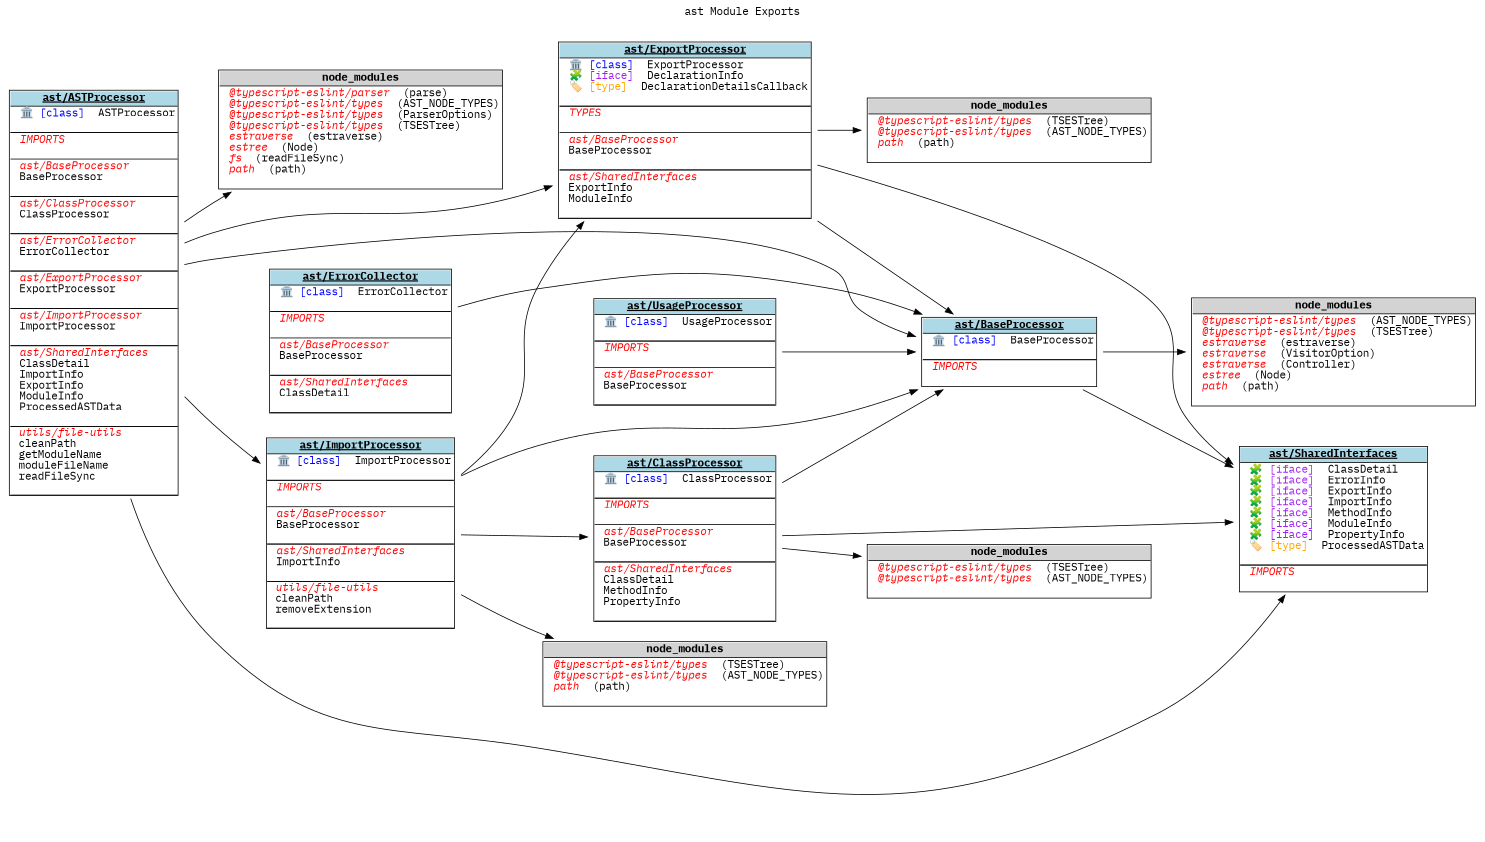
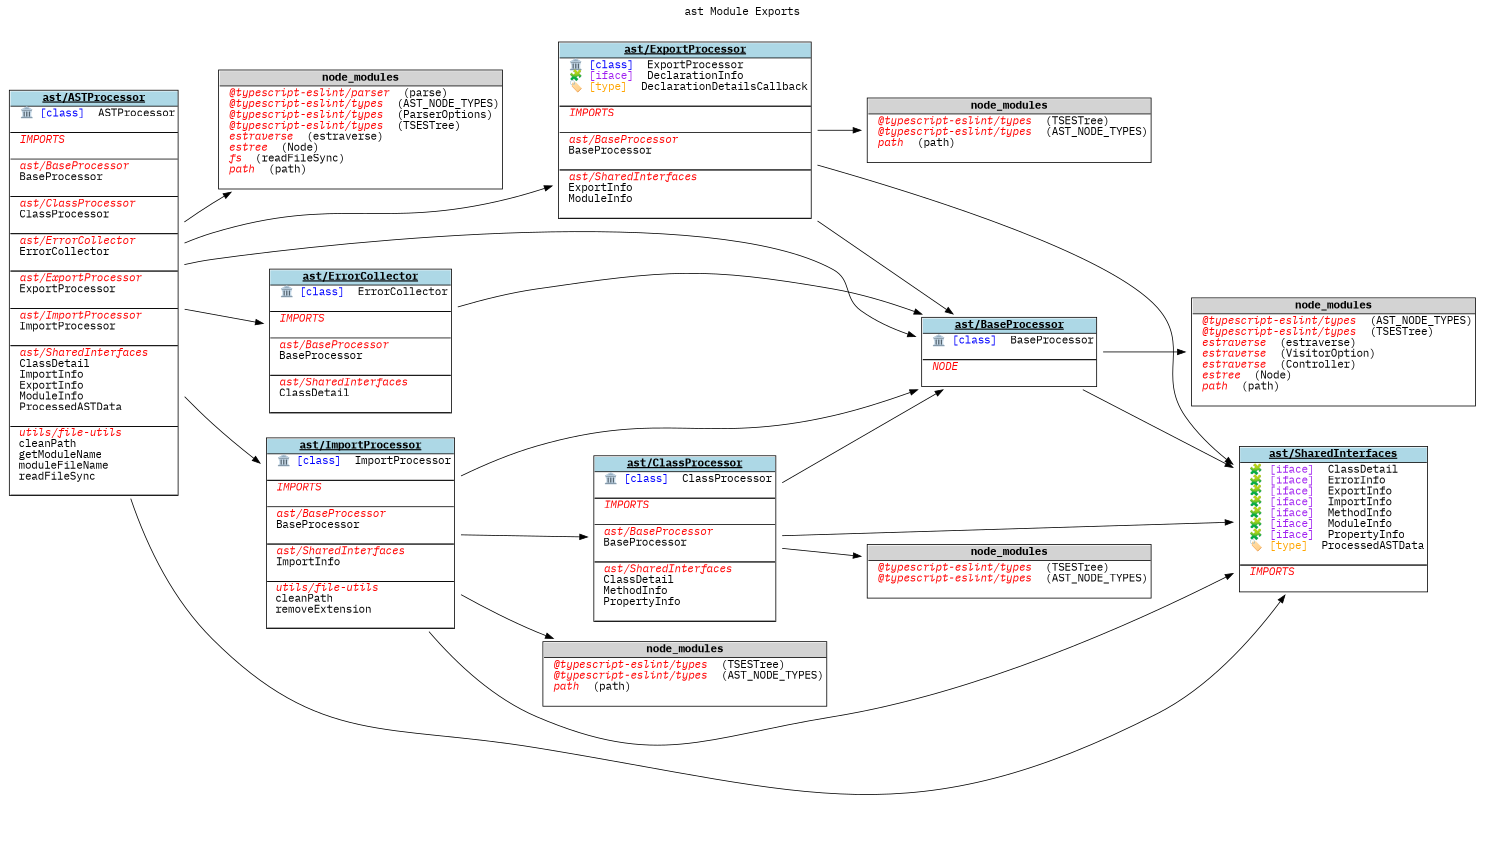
node "ast/ExportProcessor": text "TYPES" -> "IMPORTS"
edge "ast/ASTProcessor" -> "ast/ErrorCollector": added
node "ast/UsageProcessor": removed
edge "ast/ImportProcessor" -> "ast/ExportProcessor": now "ast/ImportProcessor" -> "ast/SharedInterfaces"
node "ast/BaseProcessor": text "IMPORTS" -> "NODE"
